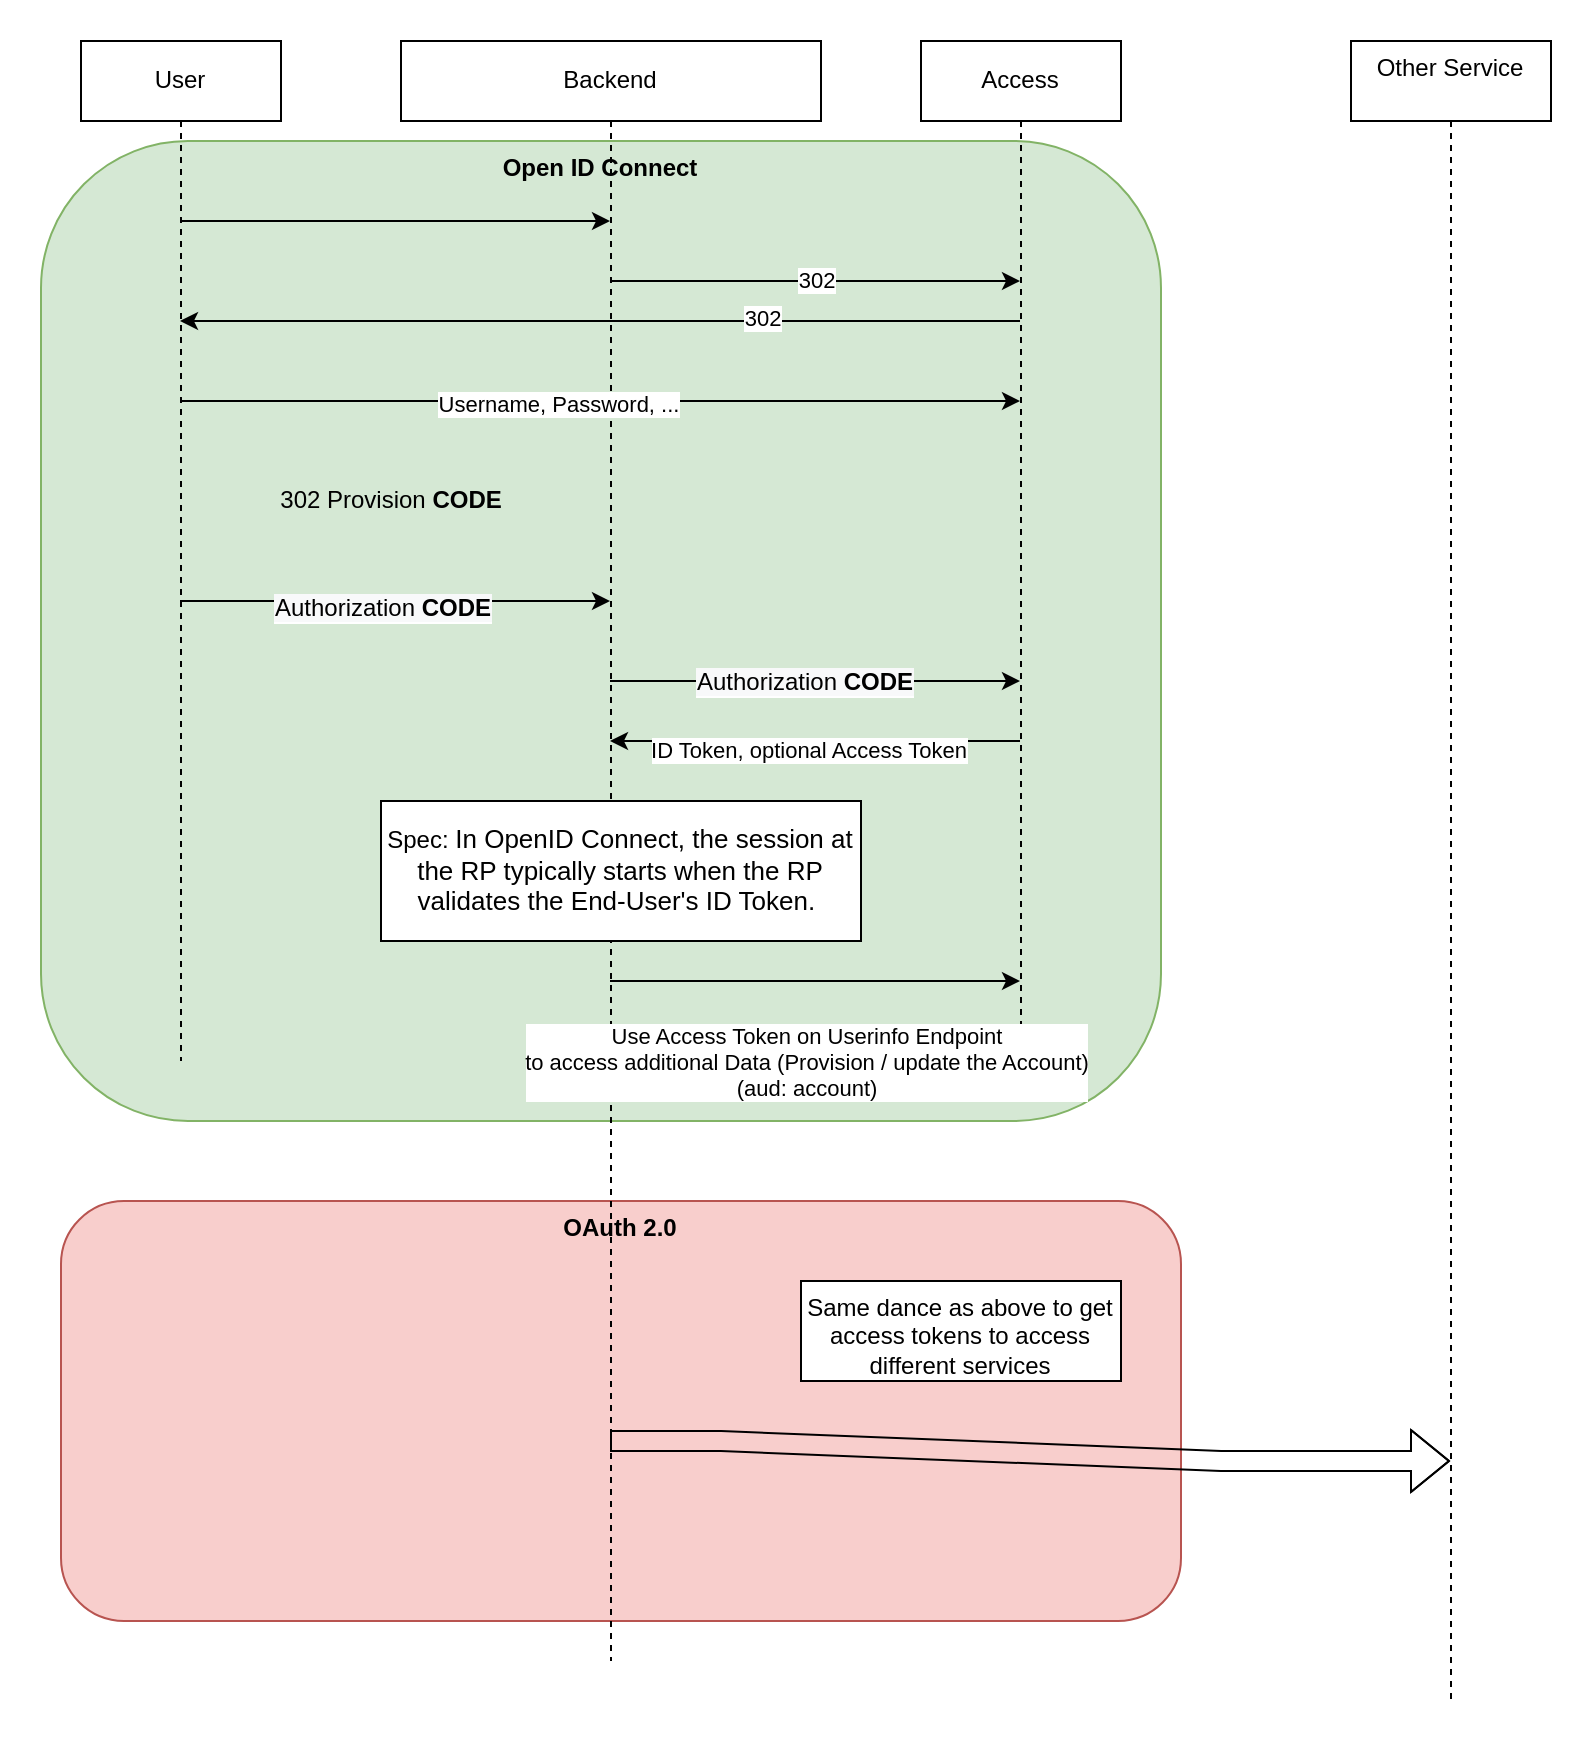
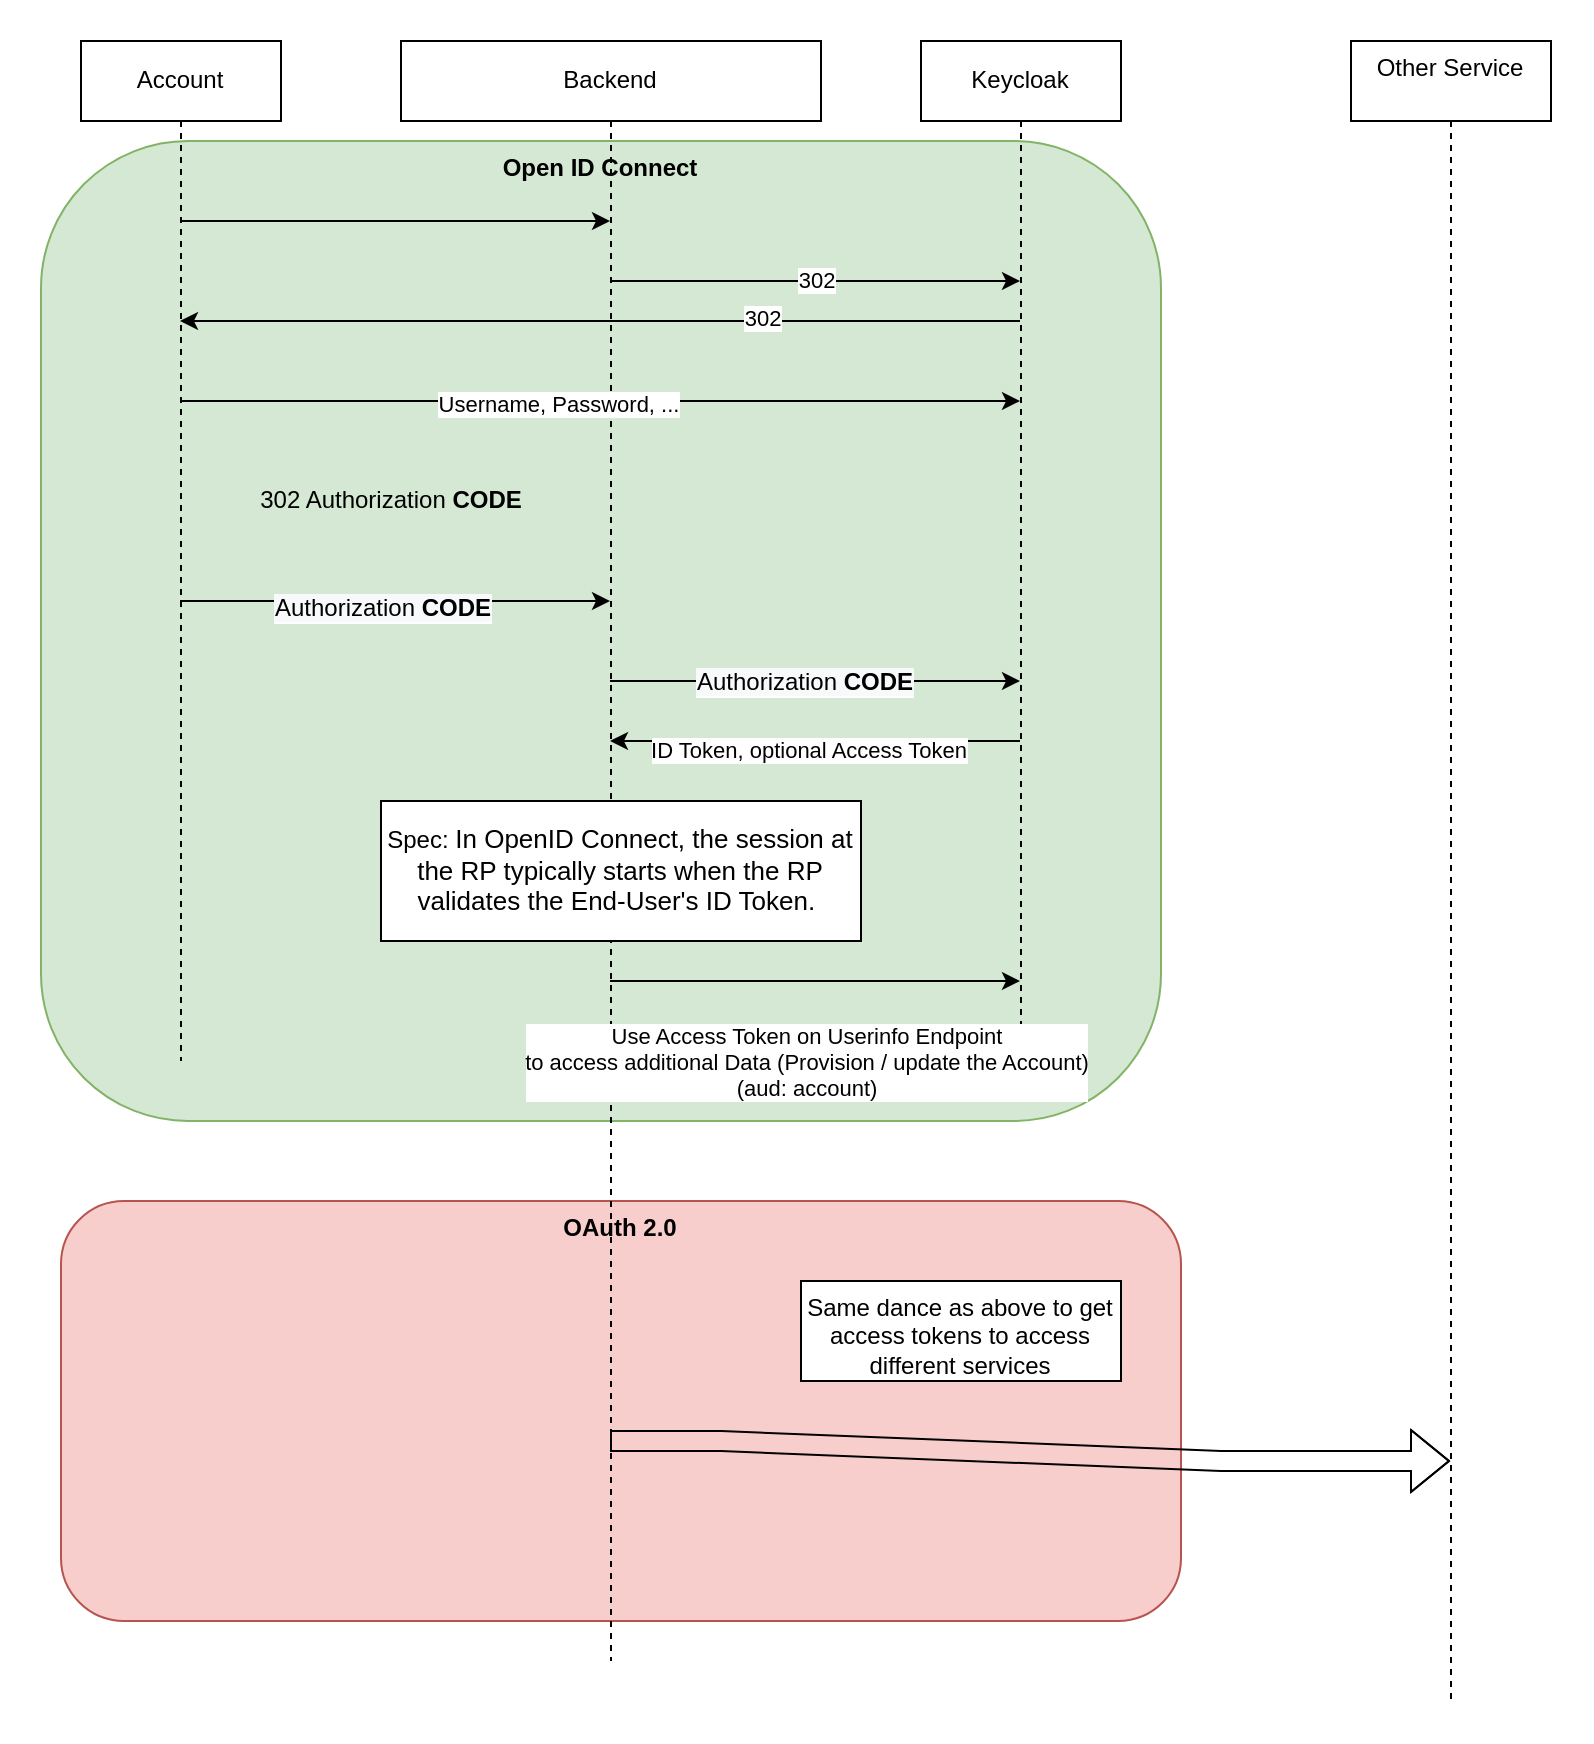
node "User": label "User" -> "Account"
node "Access": label "Access" -> "Keycloak"
node "302 Provision CODE": label "302 Provision CODE" -> "302 Authorization CODE"
